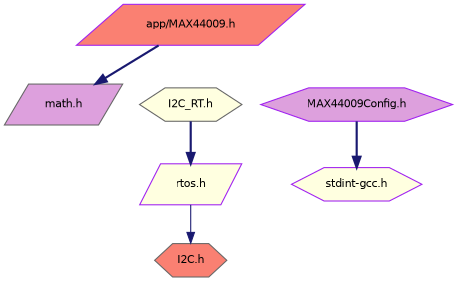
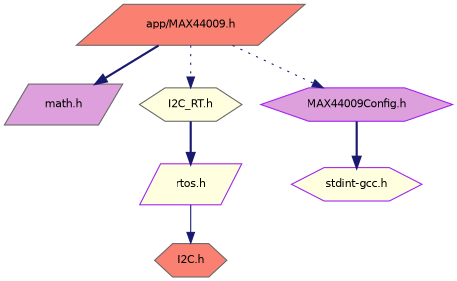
node "app/MAX44009.h": color purple -> gray40
edge "app/MAX44009.h" -> "I2C_RT.h": added
edge "app/MAX44009.h" -> "MAX44009Config.h": added
